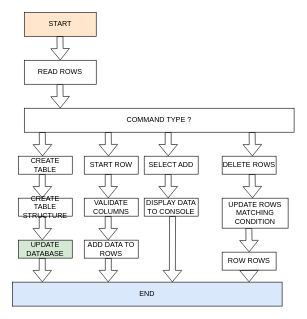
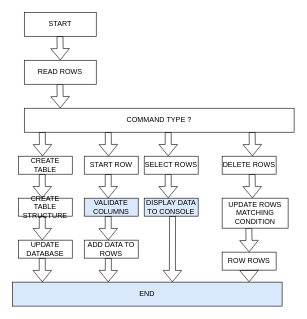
node "START": fillcolor #ffe6cc -> #ffffff
node "SELECT ADD": label "SELECT ADD" -> "SELECT ROWS"
node "VALIDATE COLUMNS": fillcolor #ffffff -> #dae8fc
node "DISPLAY DATA TO CONSOLE": fillcolor #ffffff -> #dae8fc
node "UPDATE DATABASE": fillcolor #d5e8d4 -> #ffffff
